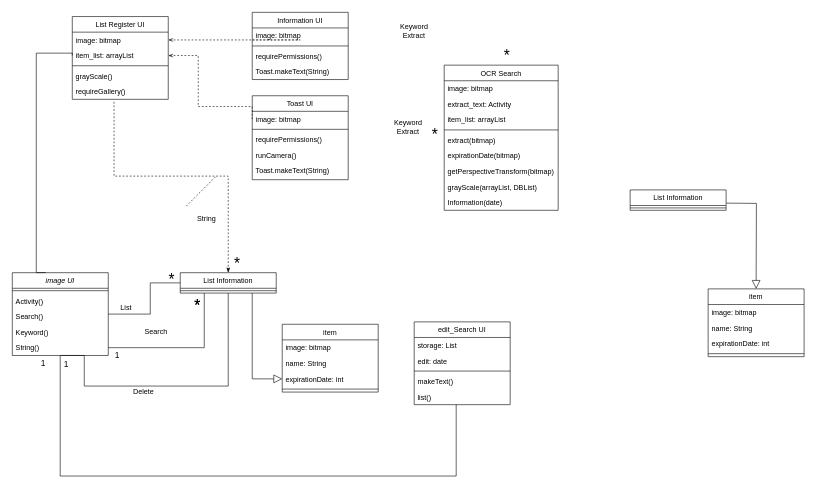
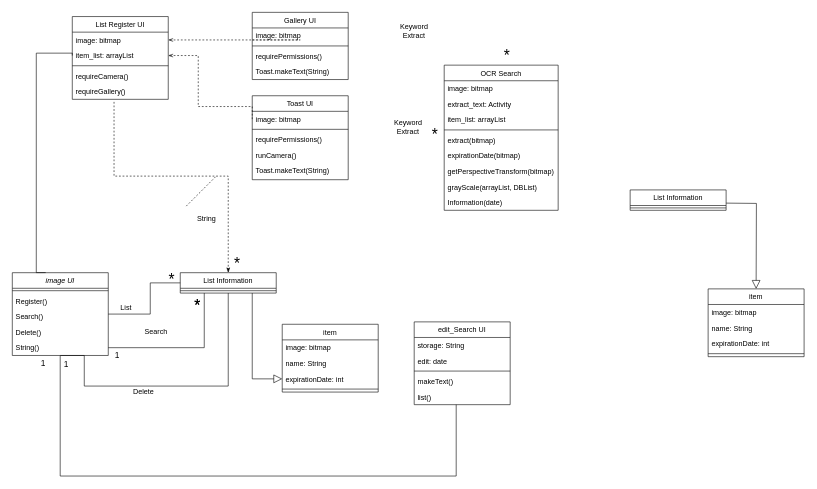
node "Information UI": label "Information UI" -> "Gallery UI"
node "grayScale()": label "grayScale()" -> "requireCamera()"
node "Activity()": label "Activity()" -> "Register()"
node "Keyword()": label "Keyword()" -> "Delete()"
node "storage: List": label "storage: List" -> "storage: String"
